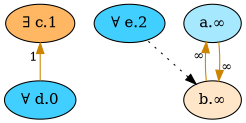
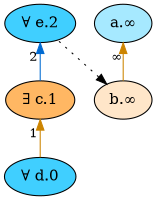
edge "a.∞" -> "b.∞": removed
edge "∃ c.1" -> "∀ e.2": added
